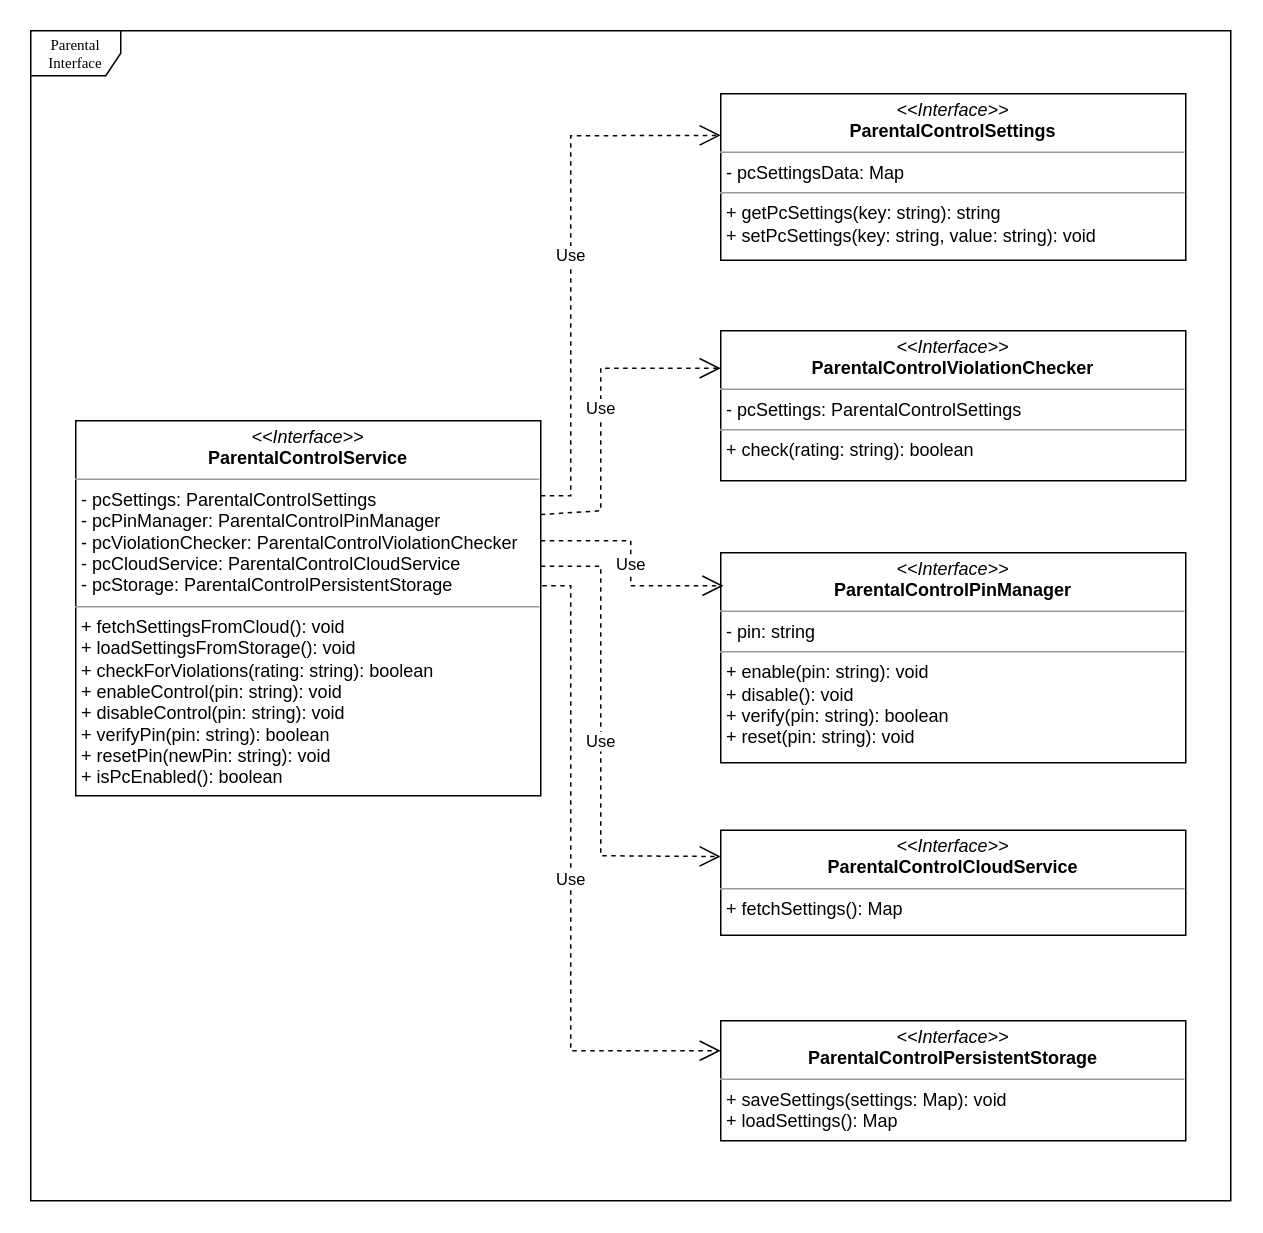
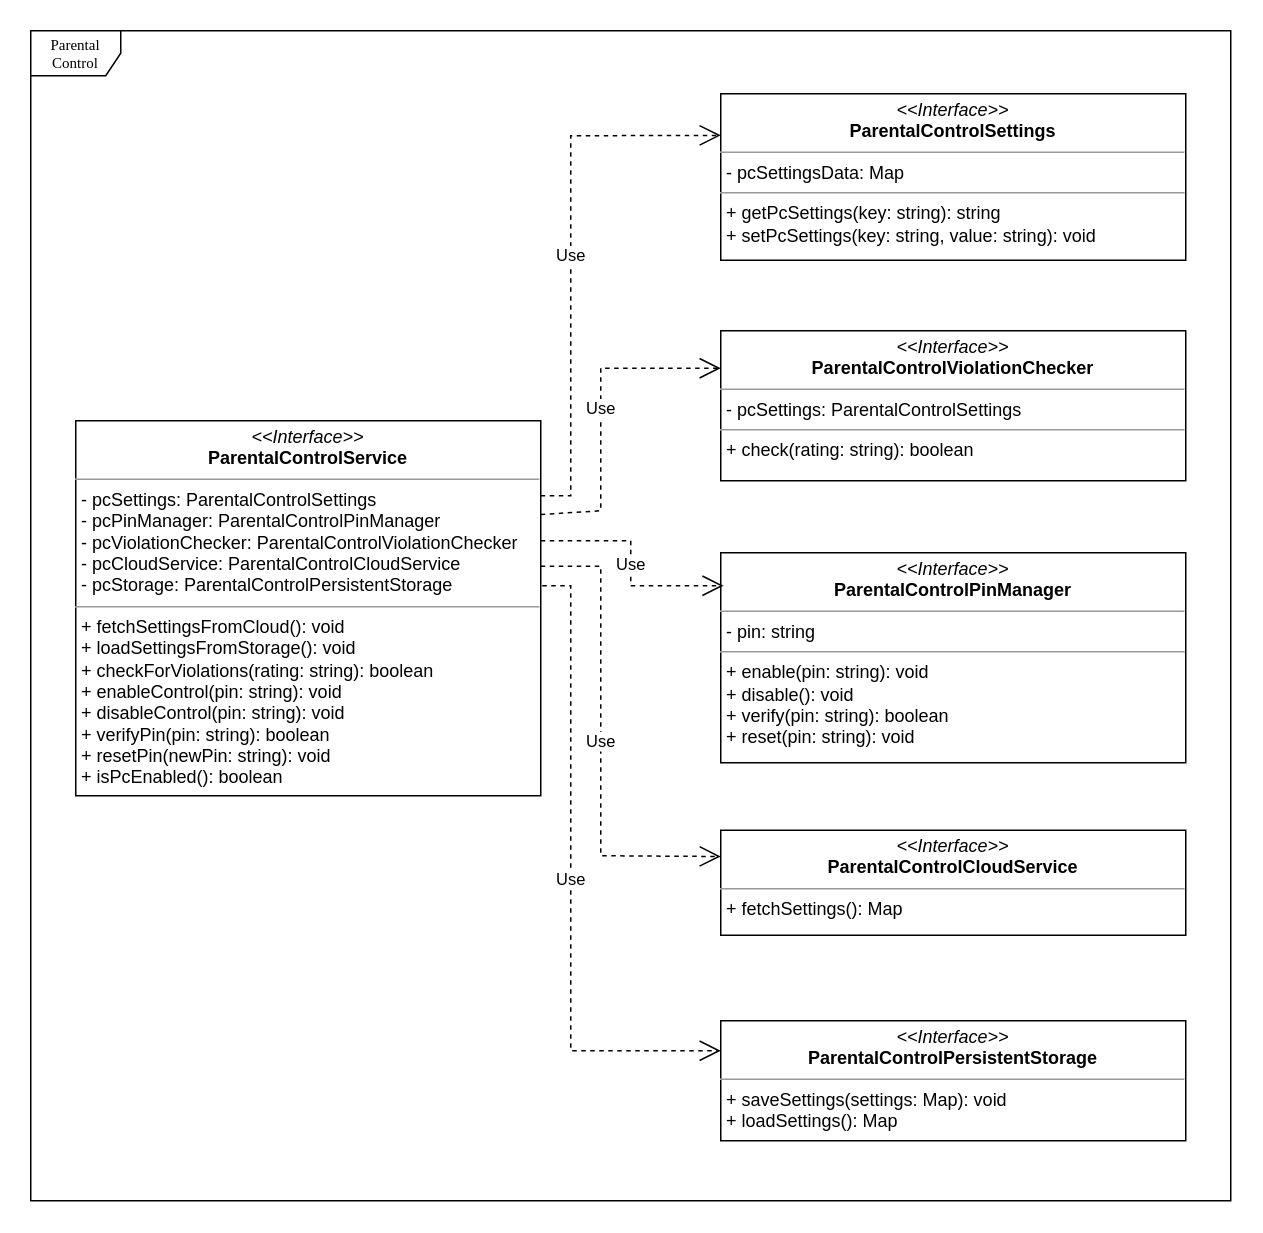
node "Parental Interface": label "Parental Interface" -> "Parental Control"
